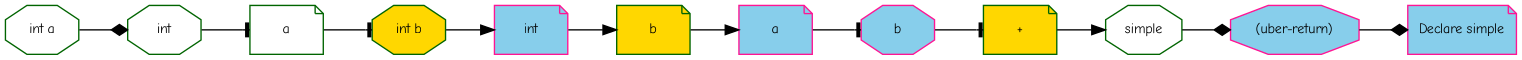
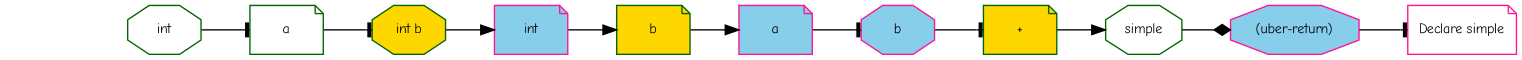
node "int a": removed
edge "(uber-return)" -> "Declare simple": arrowhead diamond -> tee
node "Declare simple": fillcolor skyblue -> white
